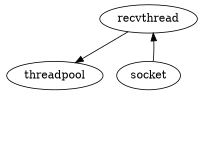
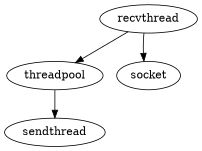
edge "socket" -> "recvthread": reversed
node "sendthread": added
